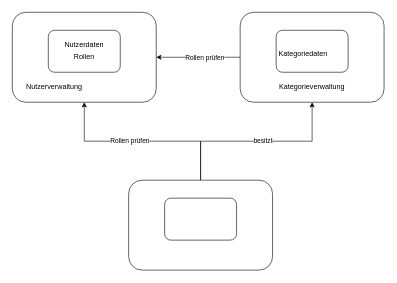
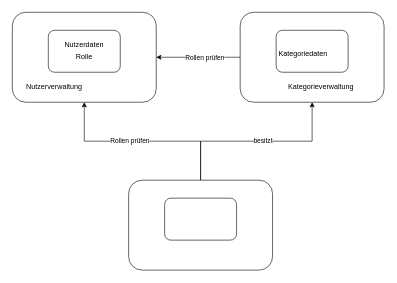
node "Rollen": label "Rollen" -> "Rolle"
node "Kategorieverwaltung": moved (312, 87) -> (321, 87)
